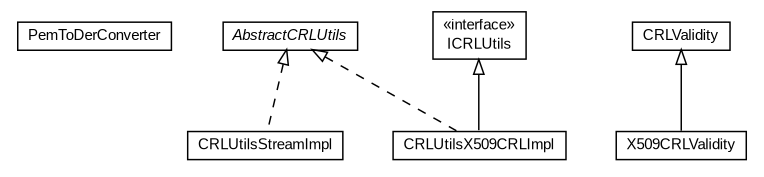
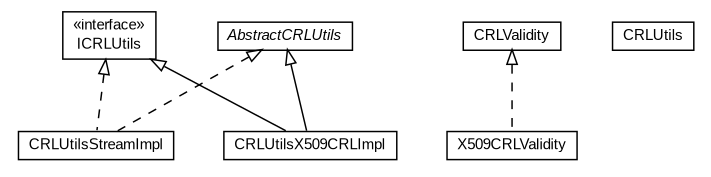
node "PemToDerConverter": removed
node "CRLUtils": added
edge "CRLUtilsX509CRLImpl" -> "AbstractCRLUtils": style dashed -> solid
edge "X509CRLValidity" -> "CRLValidity": style solid -> dashed
edge "CRLUtilsStreamImpl" -> "ICRLUtils": added
